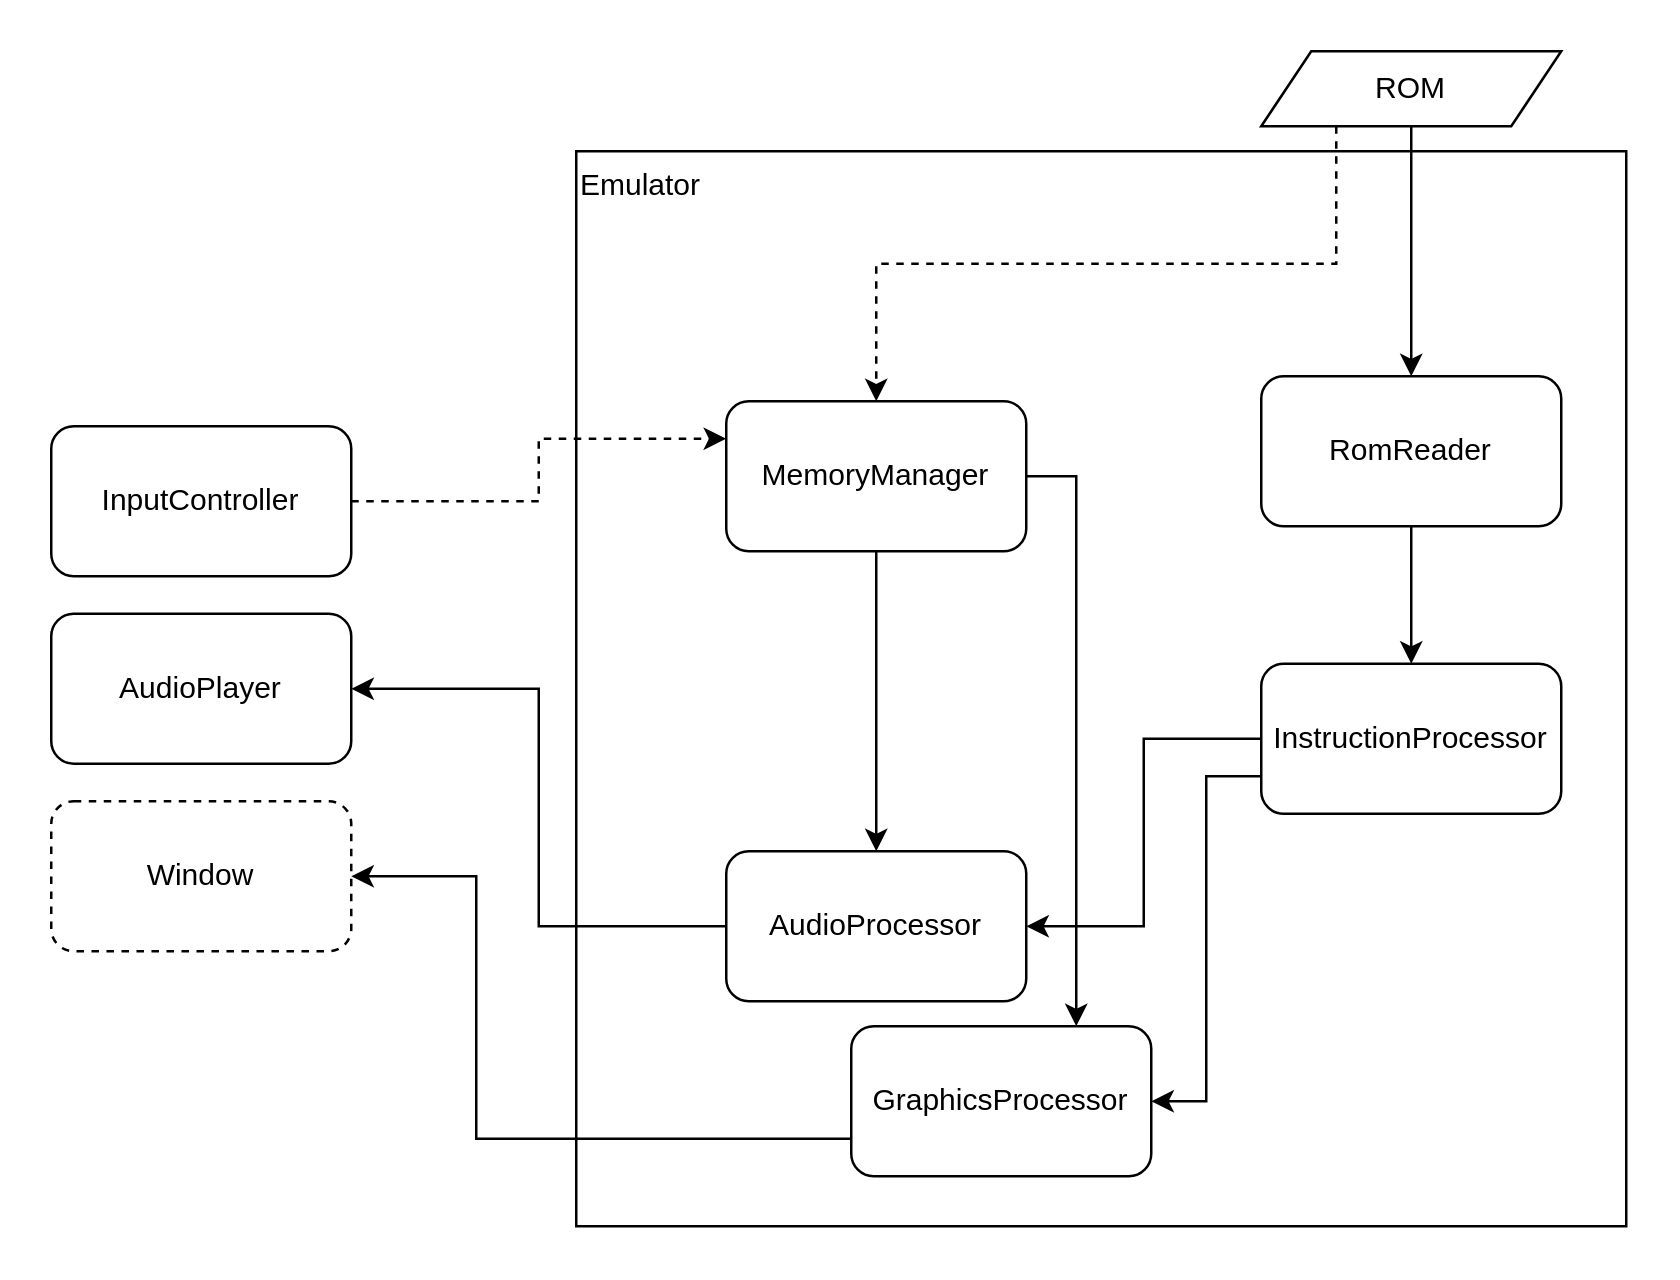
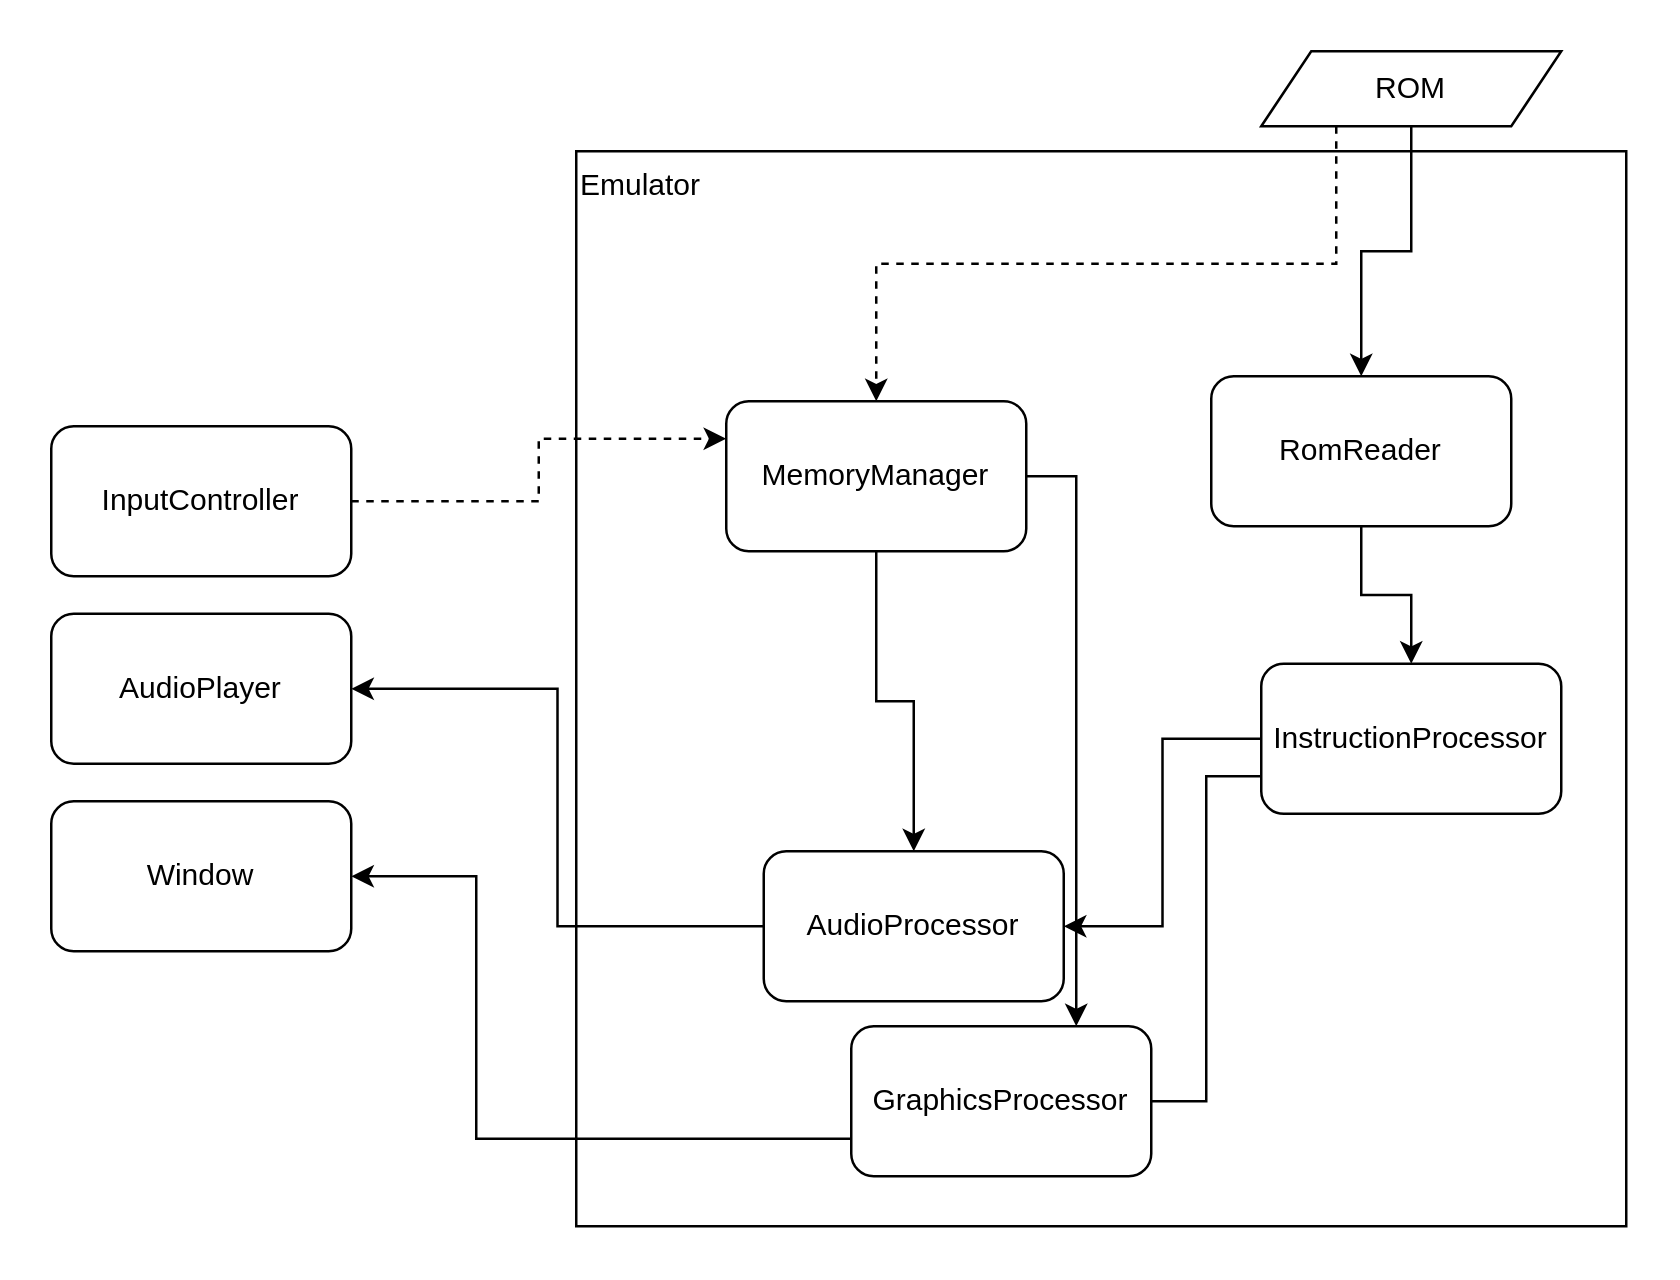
node "RomReader": moved (1411, 451) -> (1361, 451)
node "Window": style dashed -> solid
node "AudioProcessor": moved (876, 926) -> (914, 926)
edge "InstructionProcessor" -> "GraphicsProcessor": arrowhead classic -> none
